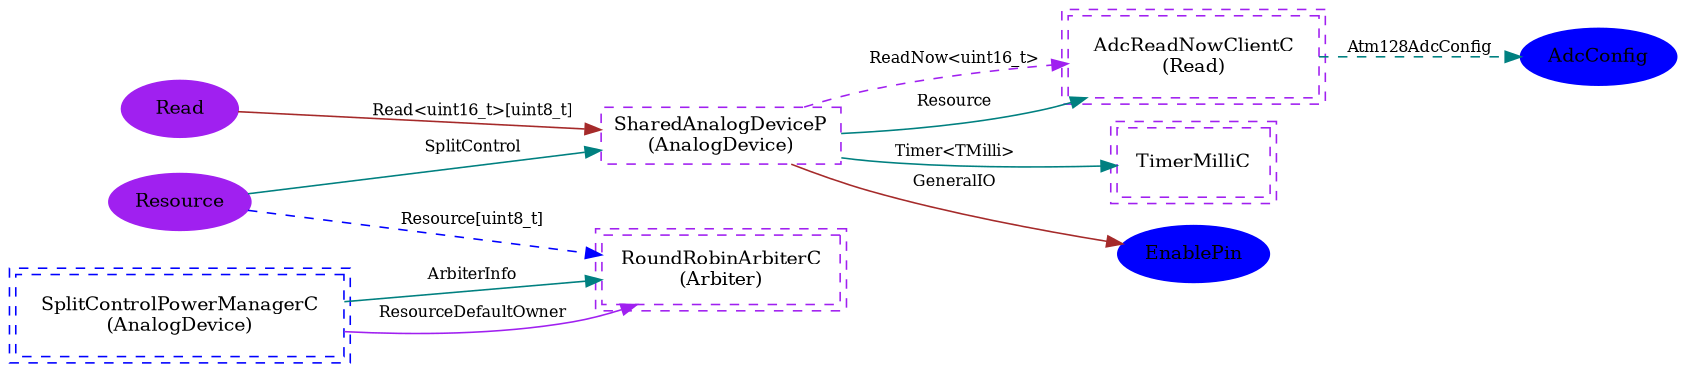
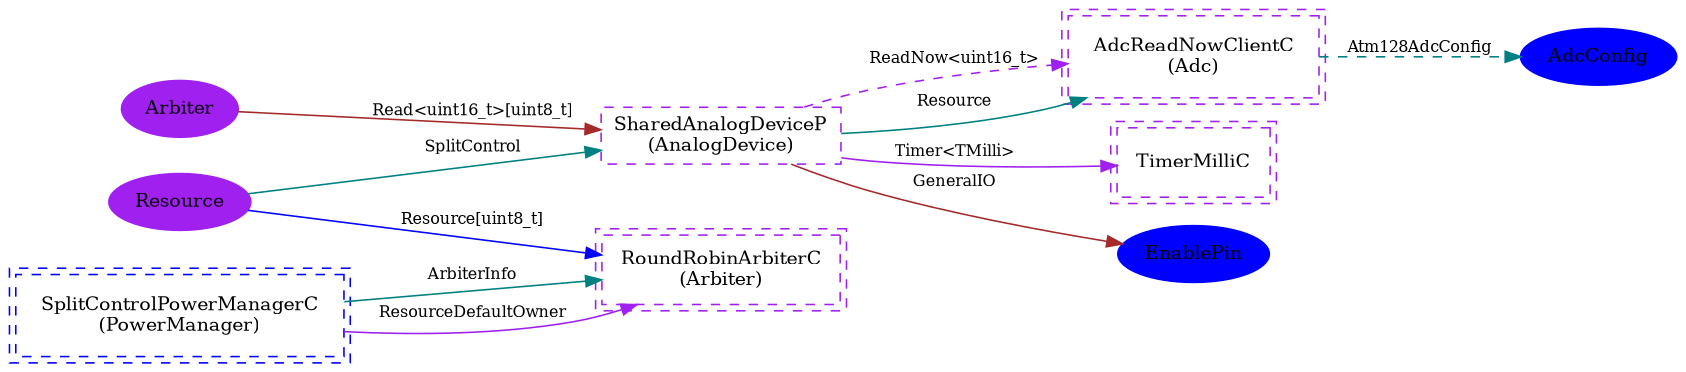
node "AdcReadNowClientC (Read)": label "AdcReadNowClientC (Read)" -> "AdcReadNowClientC (Adc)"
node "Read": label "Read" -> "Arbiter"
edge "SharedAnalogDeviceP (AnalogDevice)" -> "TimerMilliC": color teal -> purple
edge "Resource" -> "RoundRobinArbiterC (Arbiter)": style dashed -> solid
node "SplitControlPowerManagerC (AnalogDevice)": label "SplitControlPowerManagerC (AnalogDevice)" -> "SplitControlPowerManagerC (PowerManager)"
